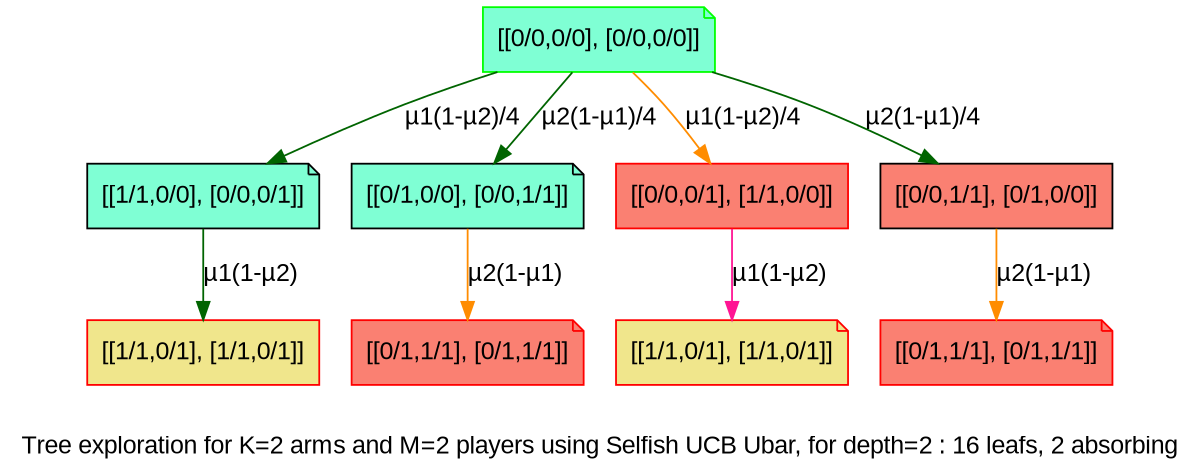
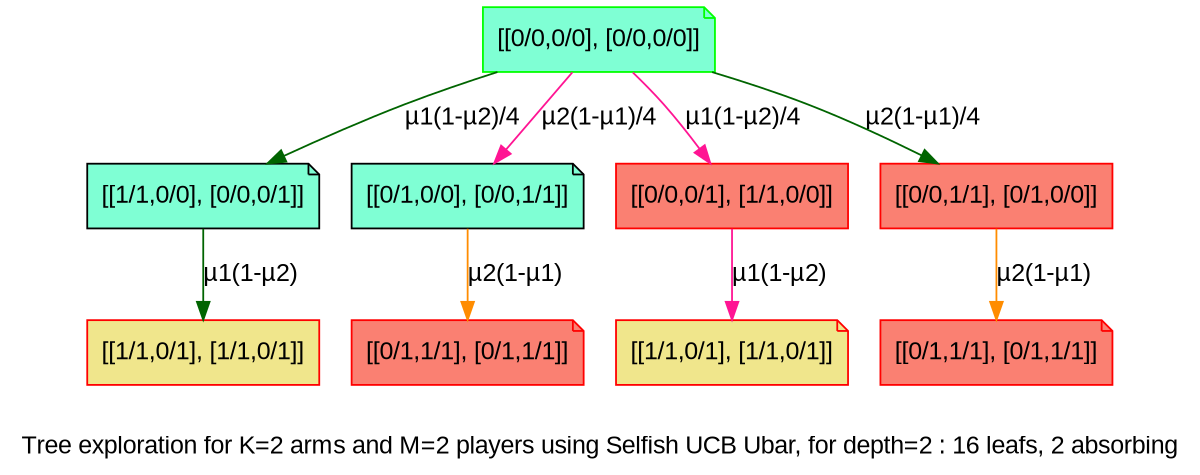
edge "[[0/0,0/0], [0/0,0/0]]" -> "[[0/0,0/1], [1/1,0/0]]": color darkorange -> deeppink
edge "[[0/0,0/0], [0/0,0/0]]" -> "[[0/1,0/0], [0/0,1/1]]": color darkgreen -> deeppink
node "[[0/0,1/1], [0/1,0/0]]": color black -> red
